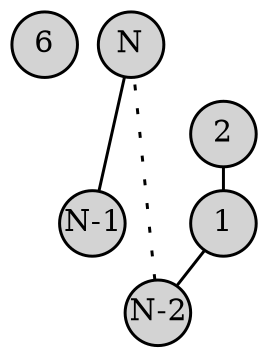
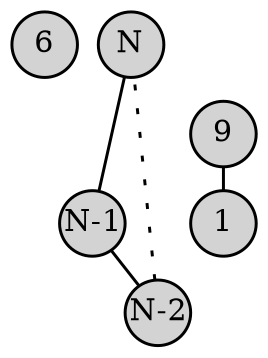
node "2": label "2" -> "9"
edge "1" -- "N-2": now "N-1" -- "N-2"
